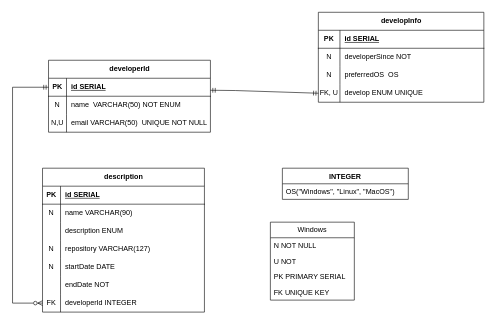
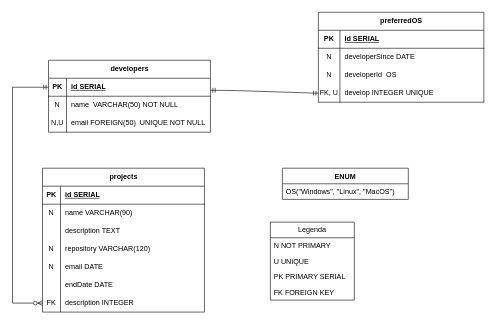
node "developInfo": label "developInfo" -> "preferredOS"
node "developerSince NOT": label "developerSince NOT" -> "developerSince DATE"
node "developerId": label "developerId" -> "developers"
node "preferredOS OS": label "preferredOS OS" -> "developerId OS"
node "develop ENUM UNIQUE": label "develop ENUM UNIQUE" -> "develop INTEGER UNIQUE"
node "name VARCHAR(50) NOT ENUM": label "name VARCHAR(50) NOT ENUM" -> "name VARCHAR(50) NOT NULL"
node "email VARCHAR(50) UNIQUE NOT NULL": label "email VARCHAR(50) UNIQUE NOT NULL" -> "email FOREIGN(50) UNIQUE NOT NULL"
node "description": label "description" -> "projects"
node "INTEGER": label "INTEGER" -> "ENUM"
node "Windows": label "Windows" -> "Legenda"
node "description ENUM": label "description ENUM" -> "description TEXT"
node "N NOT NULL": label "N NOT NULL" -> "N NOT PRIMARY"
node "repository VARCHAR(127)": label "repository VARCHAR(127)" -> "repository VARCHAR(120)"
node "U NOT": label "U NOT" -> "U UNIQUE"
node "startDate DATE": label "startDate DATE" -> "email DATE"
node "endDate NOT": label "endDate NOT" -> "endDate DATE"
node "FK UNIQUE KEY": label "FK UNIQUE KEY" -> "FK FOREIGN KEY"
node "developerId INTEGER": label "developerId INTEGER" -> "description INTEGER"
